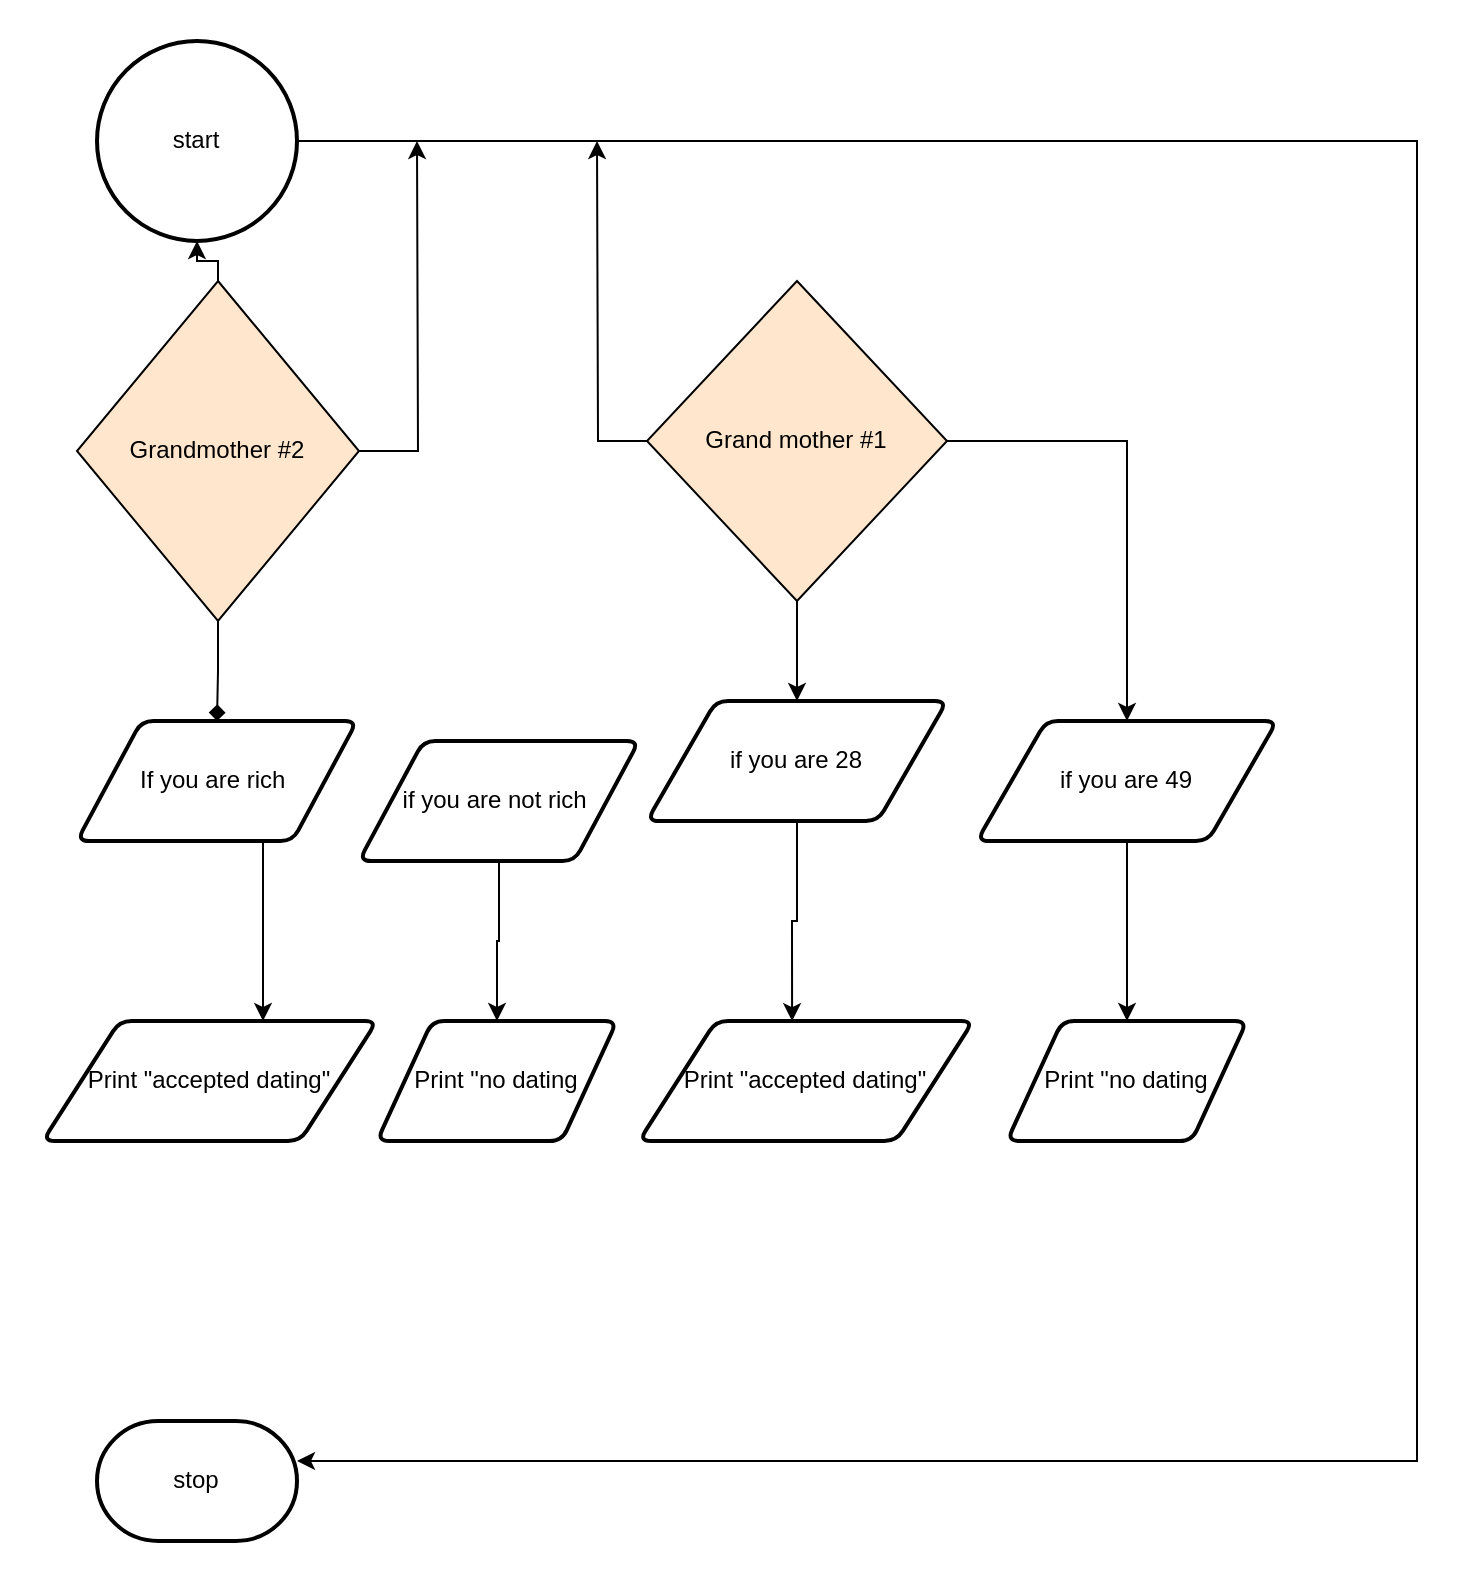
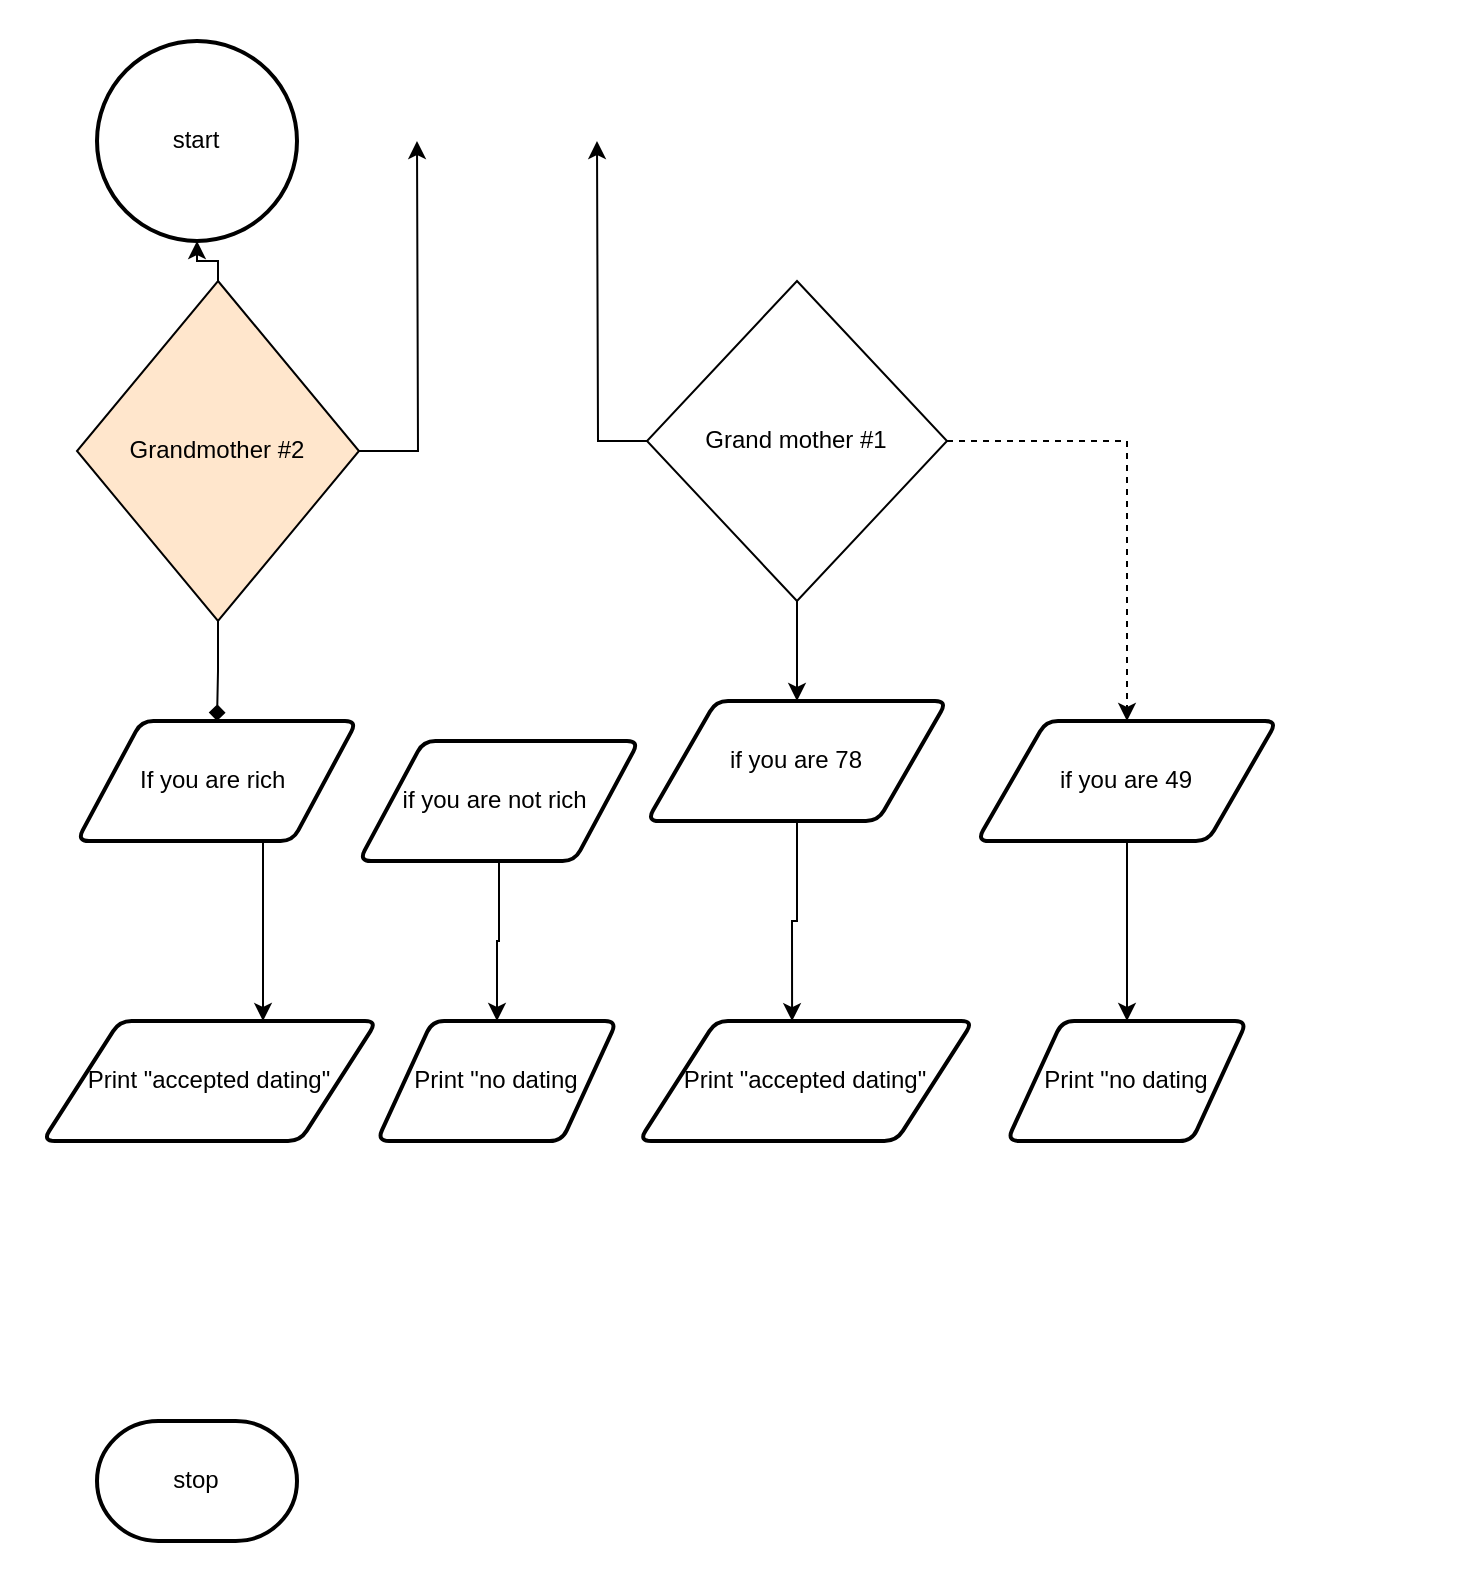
node "Grand mother #1": fillcolor #ffe6cc -> #ffffff
edge "Grand mother #1" -> "if you are 49": style solid -> dashed
node "if you are 28": label "if you are 28" -> "if you are 78"
edge "start" -> "stop": removed
